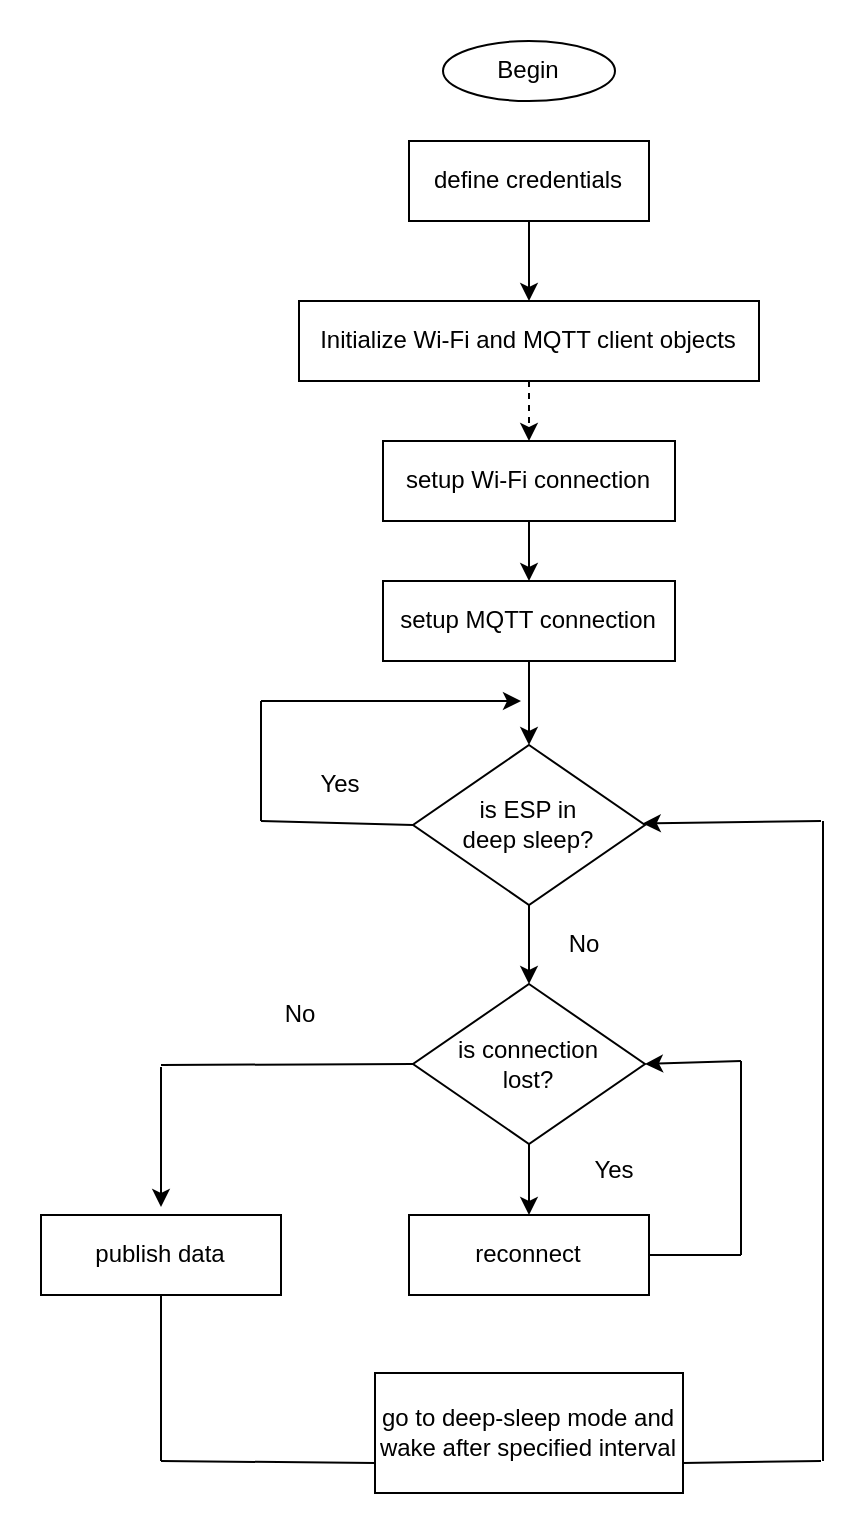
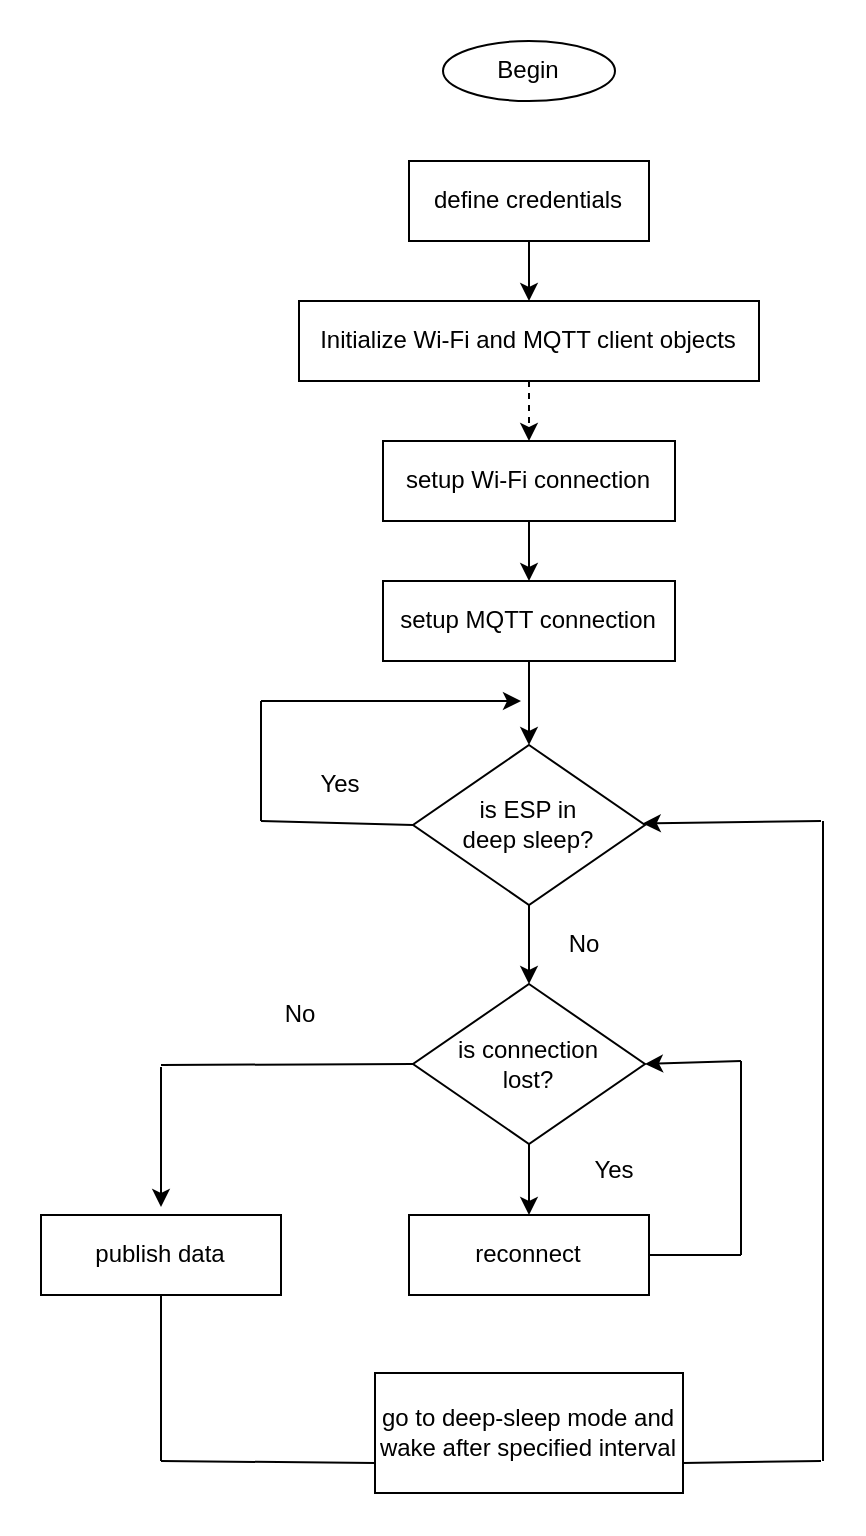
node "define credentials": moved (529, 181) -> (529, 201)
